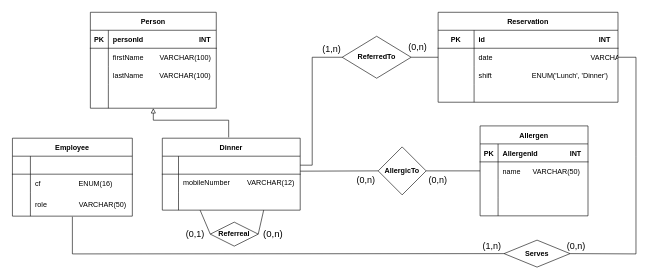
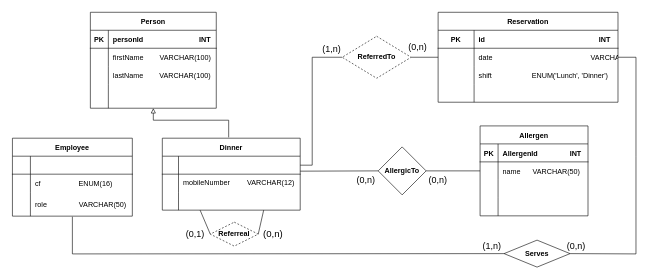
node "ReferredTo": style solid -> dashed
node "Referreal": style solid -> dashed
